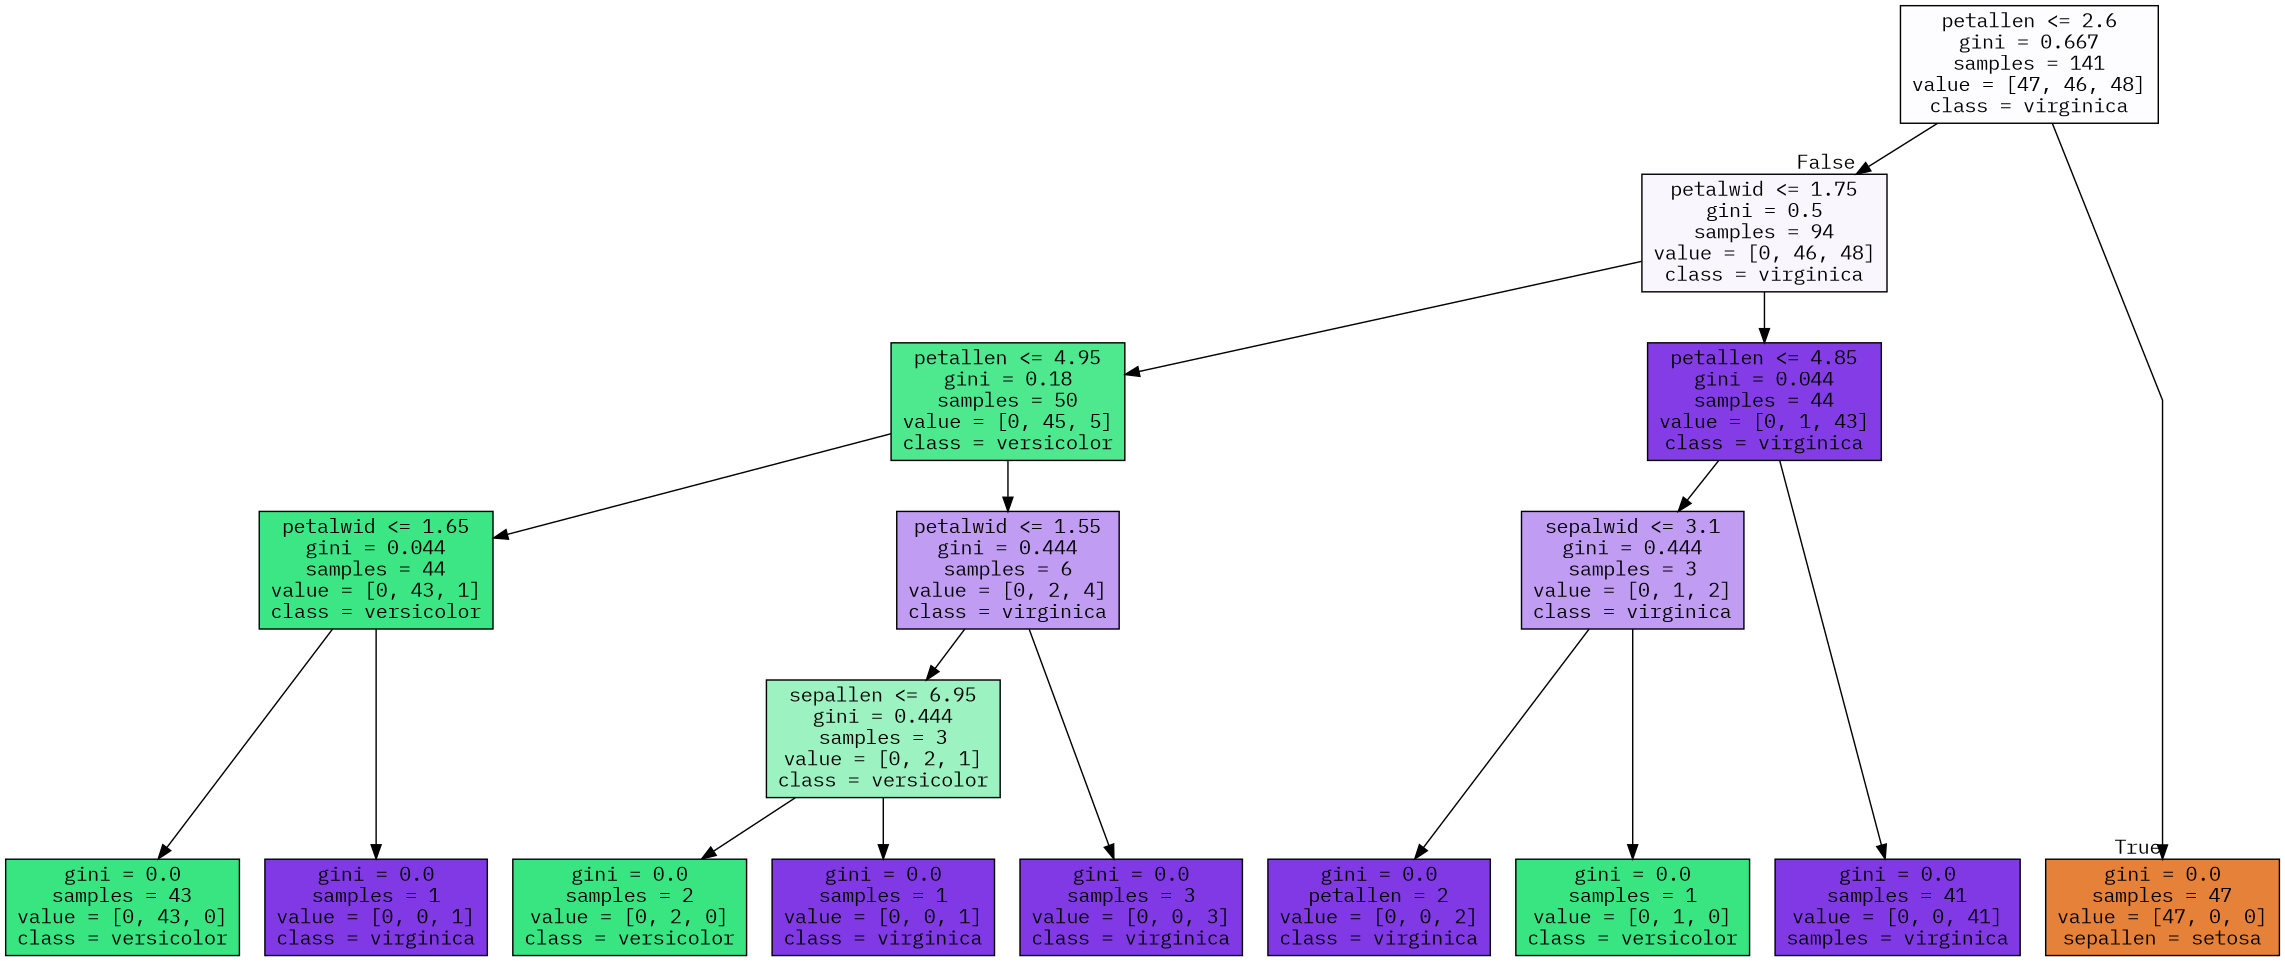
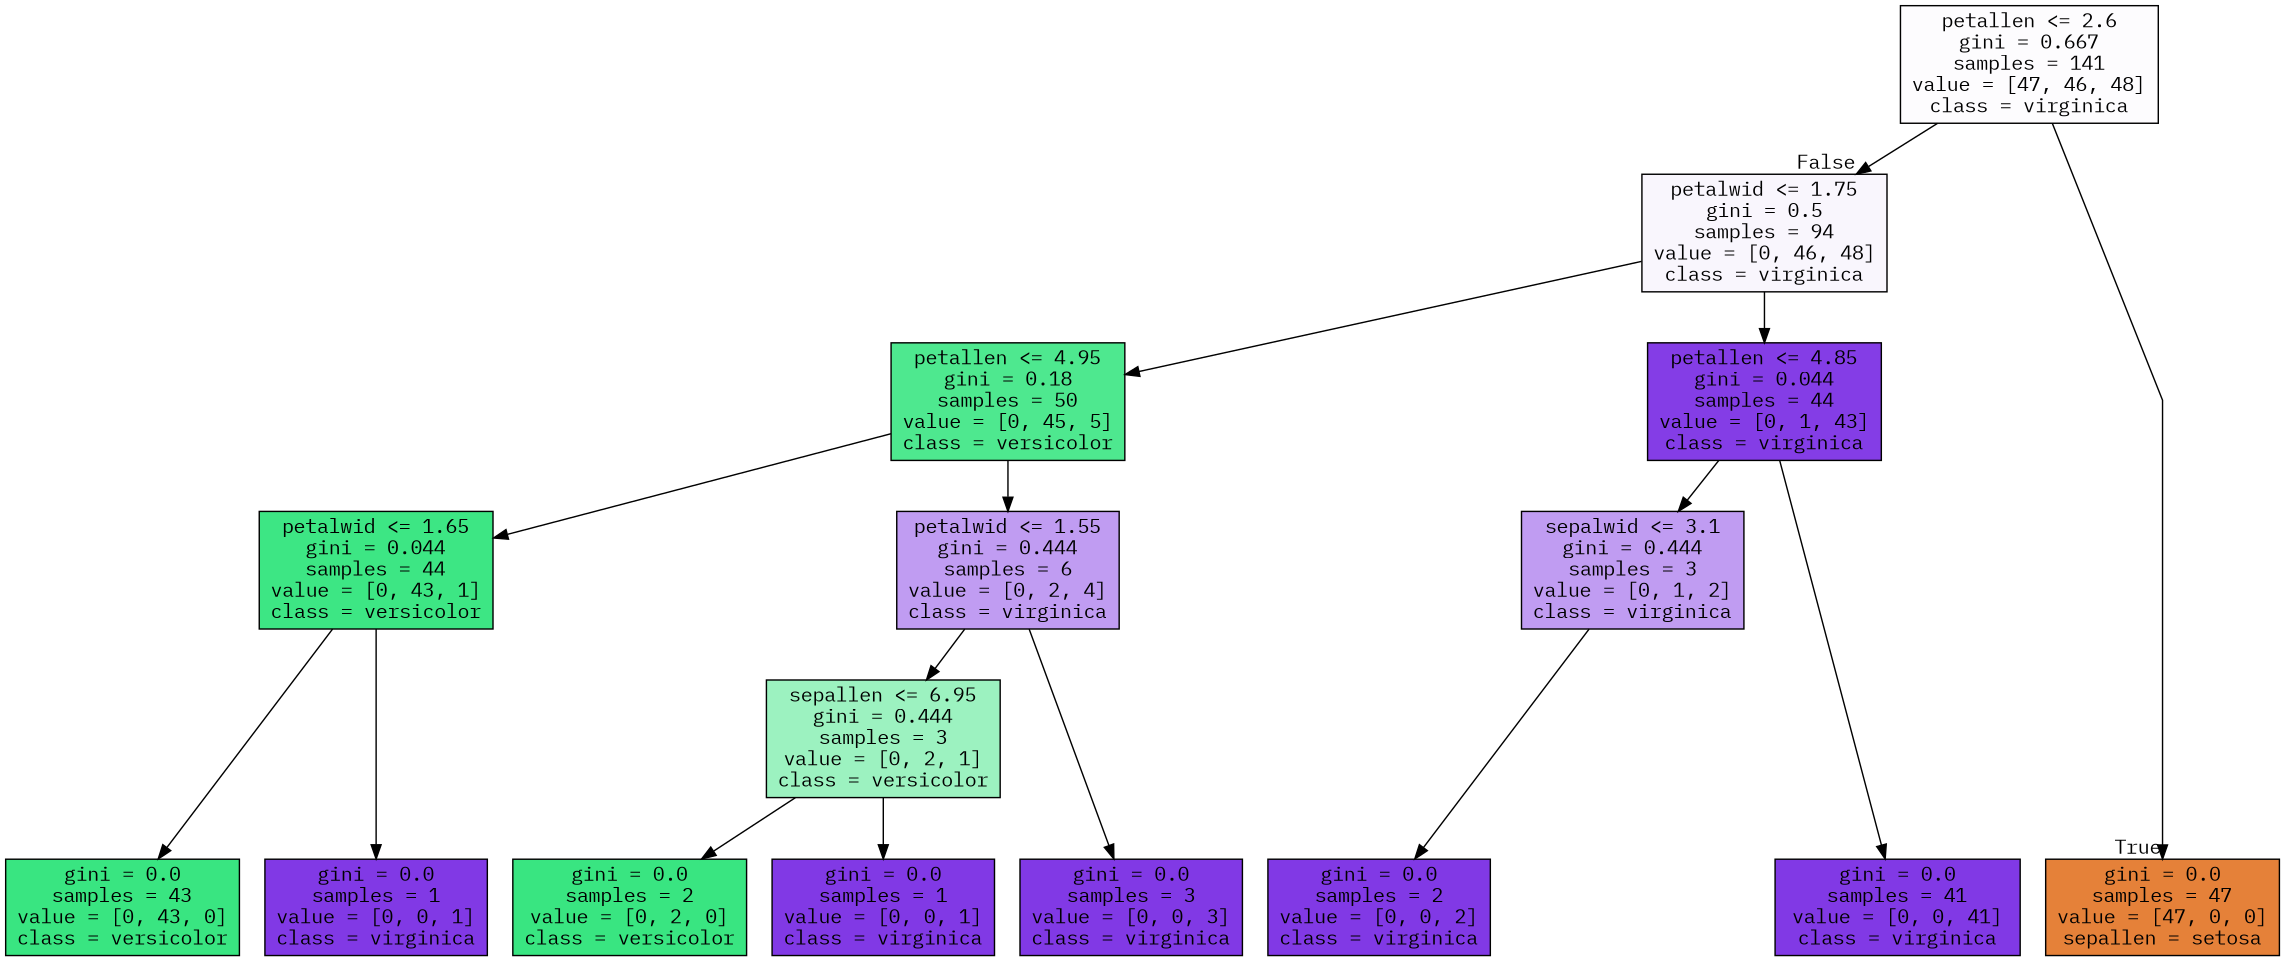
node "gini = 0.0 petallen = 2 value = [0, 0, 2] class = virginica": label "gini = 0.0 petallen = 2 value = [0, 0, 2] class = virginica" -> "gini = 0.0 samples = 2 value = [0, 0, 2] class = virginica"
node "gini = 0.0 samples = 1 value = [0, 1, 0] class = versicolor": removed
node "gini = 0.0 samples = 41 value = [0, 0, 41] samples = virginica": label "gini = 0.0 samples = 41 value = [0, 0, 41] samples = virginica" -> "gini = 0.0 samples = 41 value = [0, 0, 41] class = virginica"
